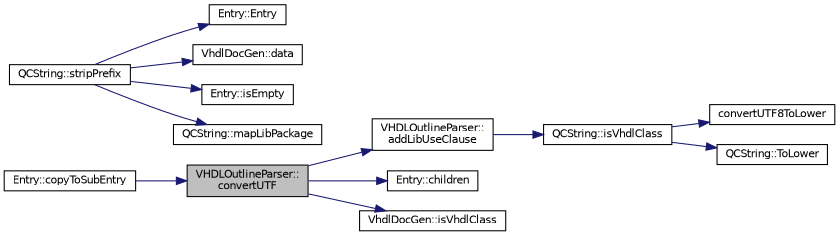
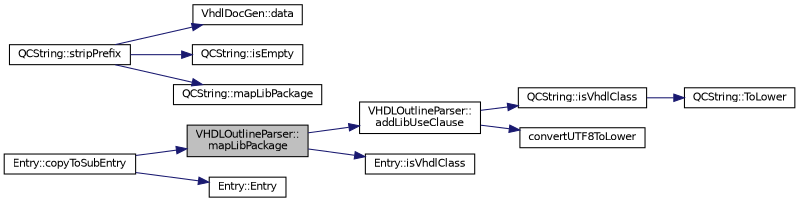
edge "QCString::stripPrefix" -> "Entry::Entry": now "Entry::copyToSubEntry" -> "Entry::Entry"
node "Entry::isEmpty": label "Entry::isEmpty" -> "QCString::isEmpty"
edge "QCString::isVhdlClass" -> "convertUTF8ToLower": now "VHDLOutlineParser:: addLibUseClause" -> "convertUTF8ToLower"
node "VHDLOutlineParser:: convertUTF": label "VHDLOutlineParser:: convertUTF" -> "VHDLOutlineParser:: mapLibPackage"
node "Entry::children": removed
node "VhdlDocGen::isVhdlClass": label "VhdlDocGen::isVhdlClass" -> "Entry::isVhdlClass"
